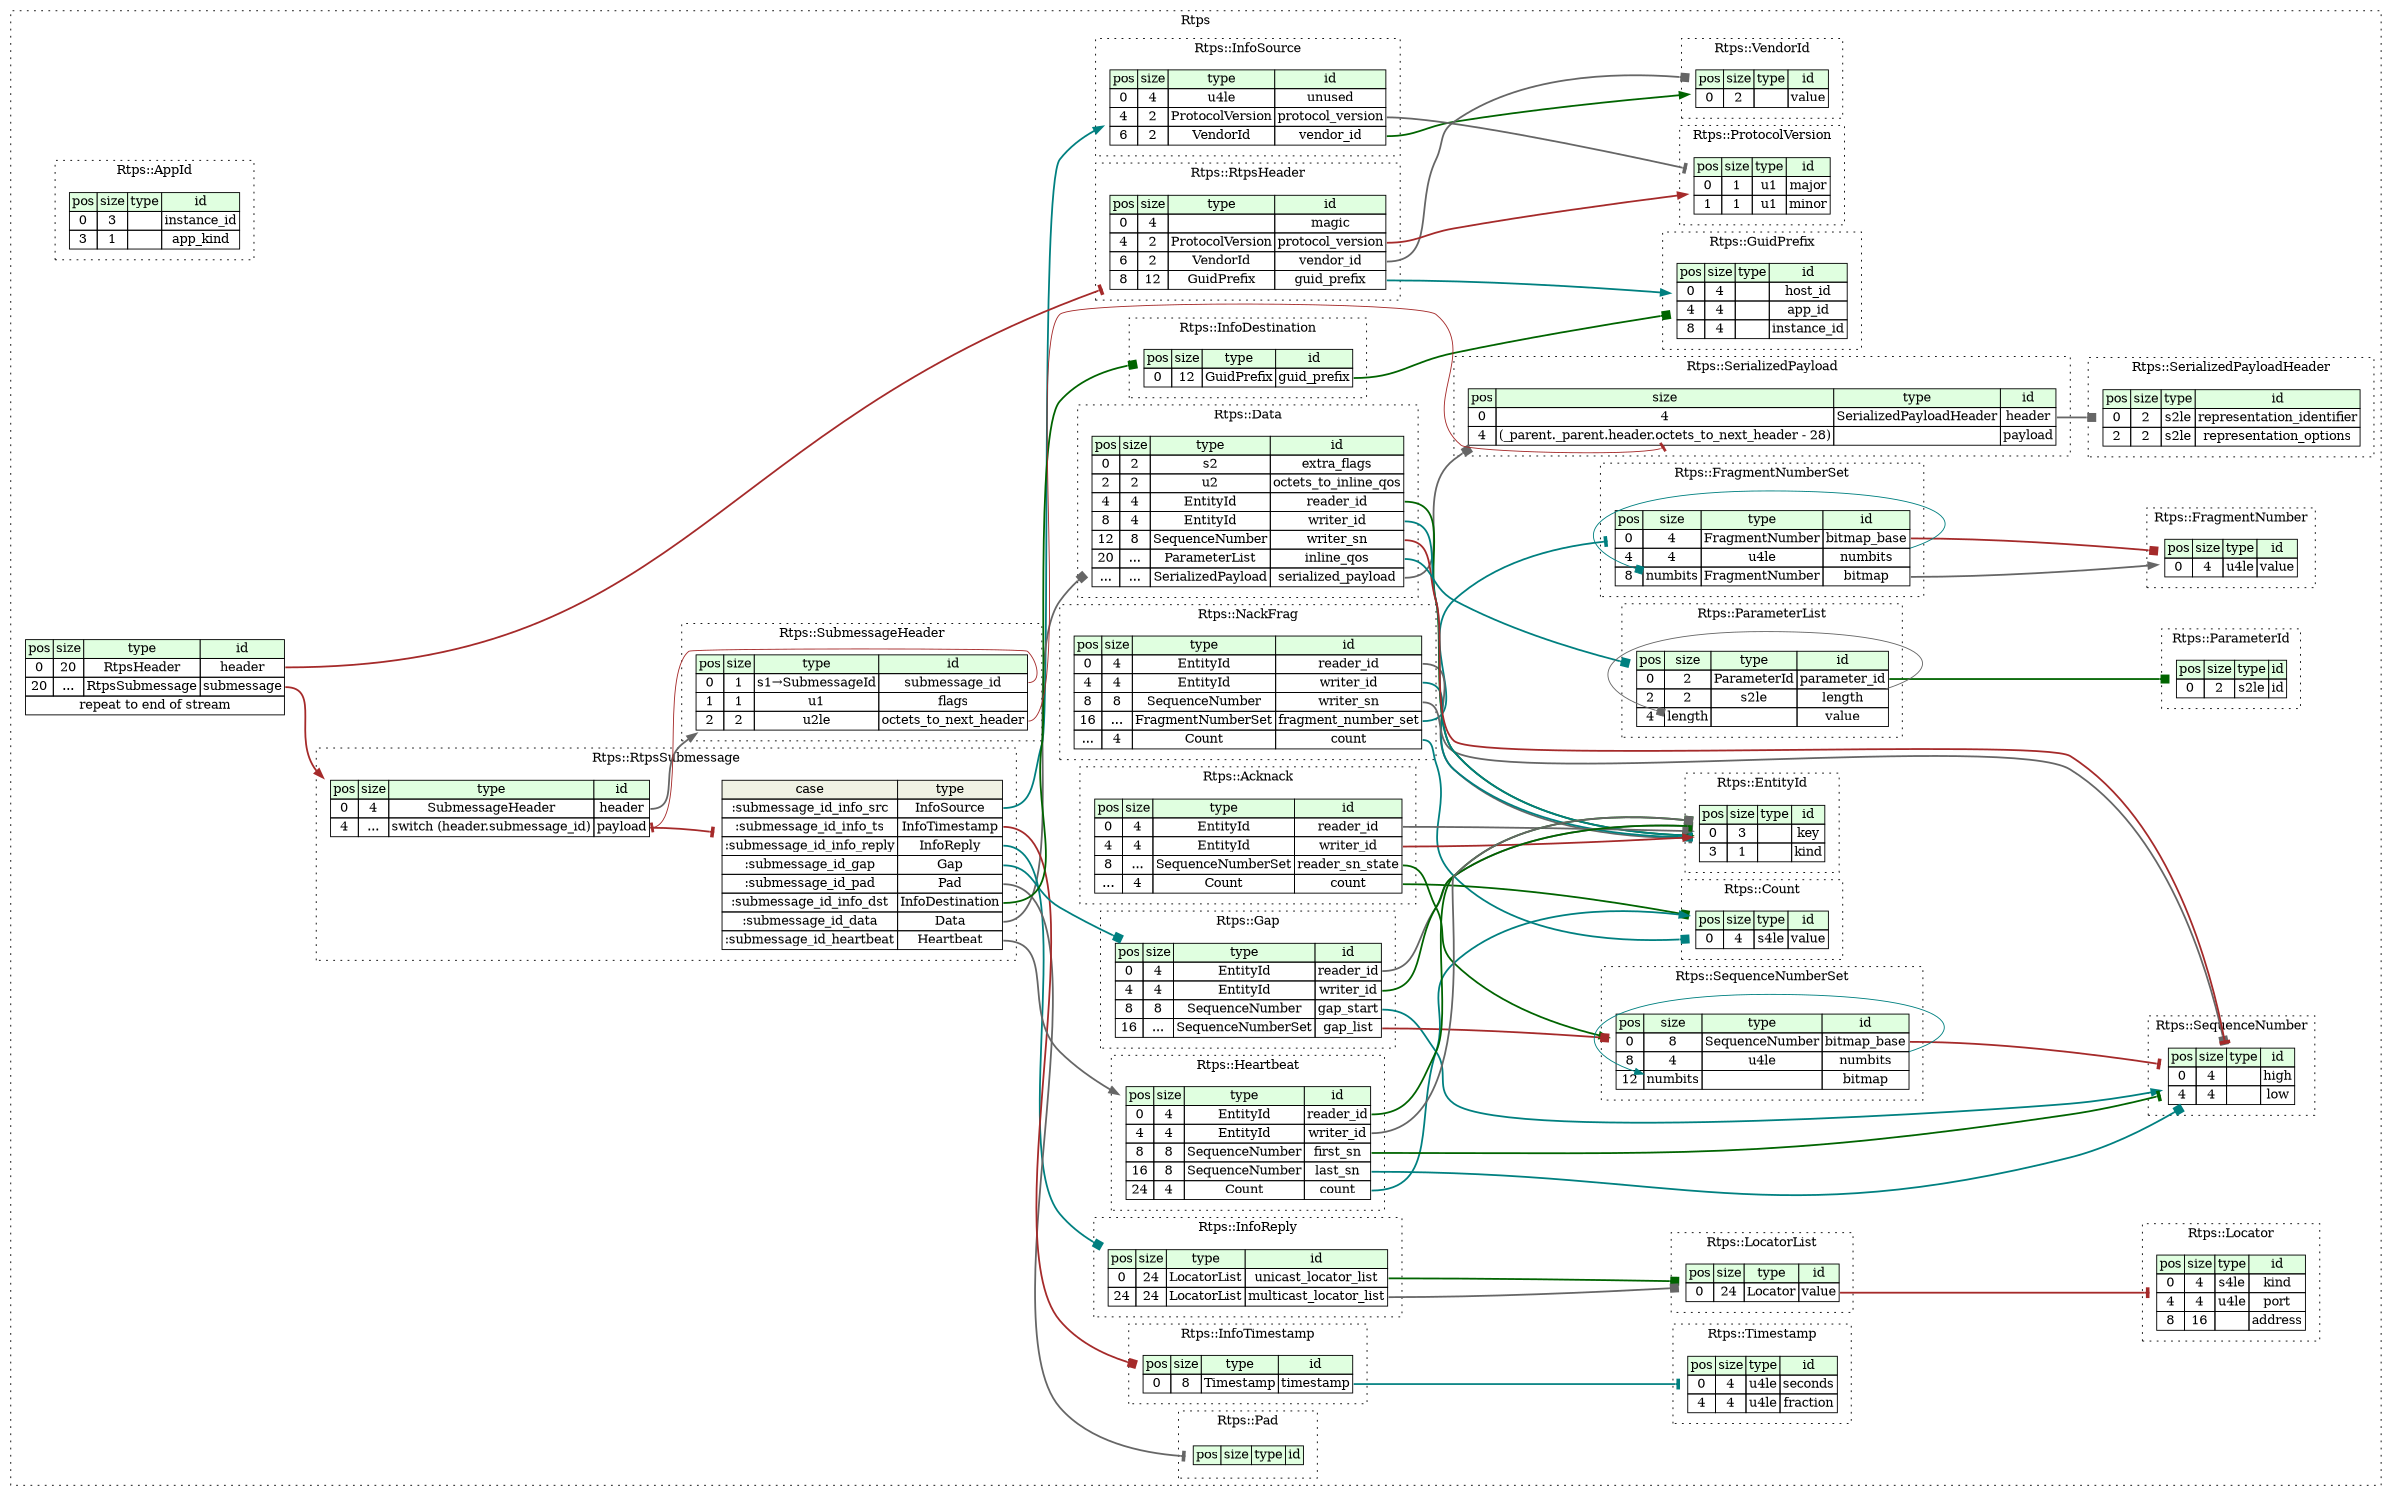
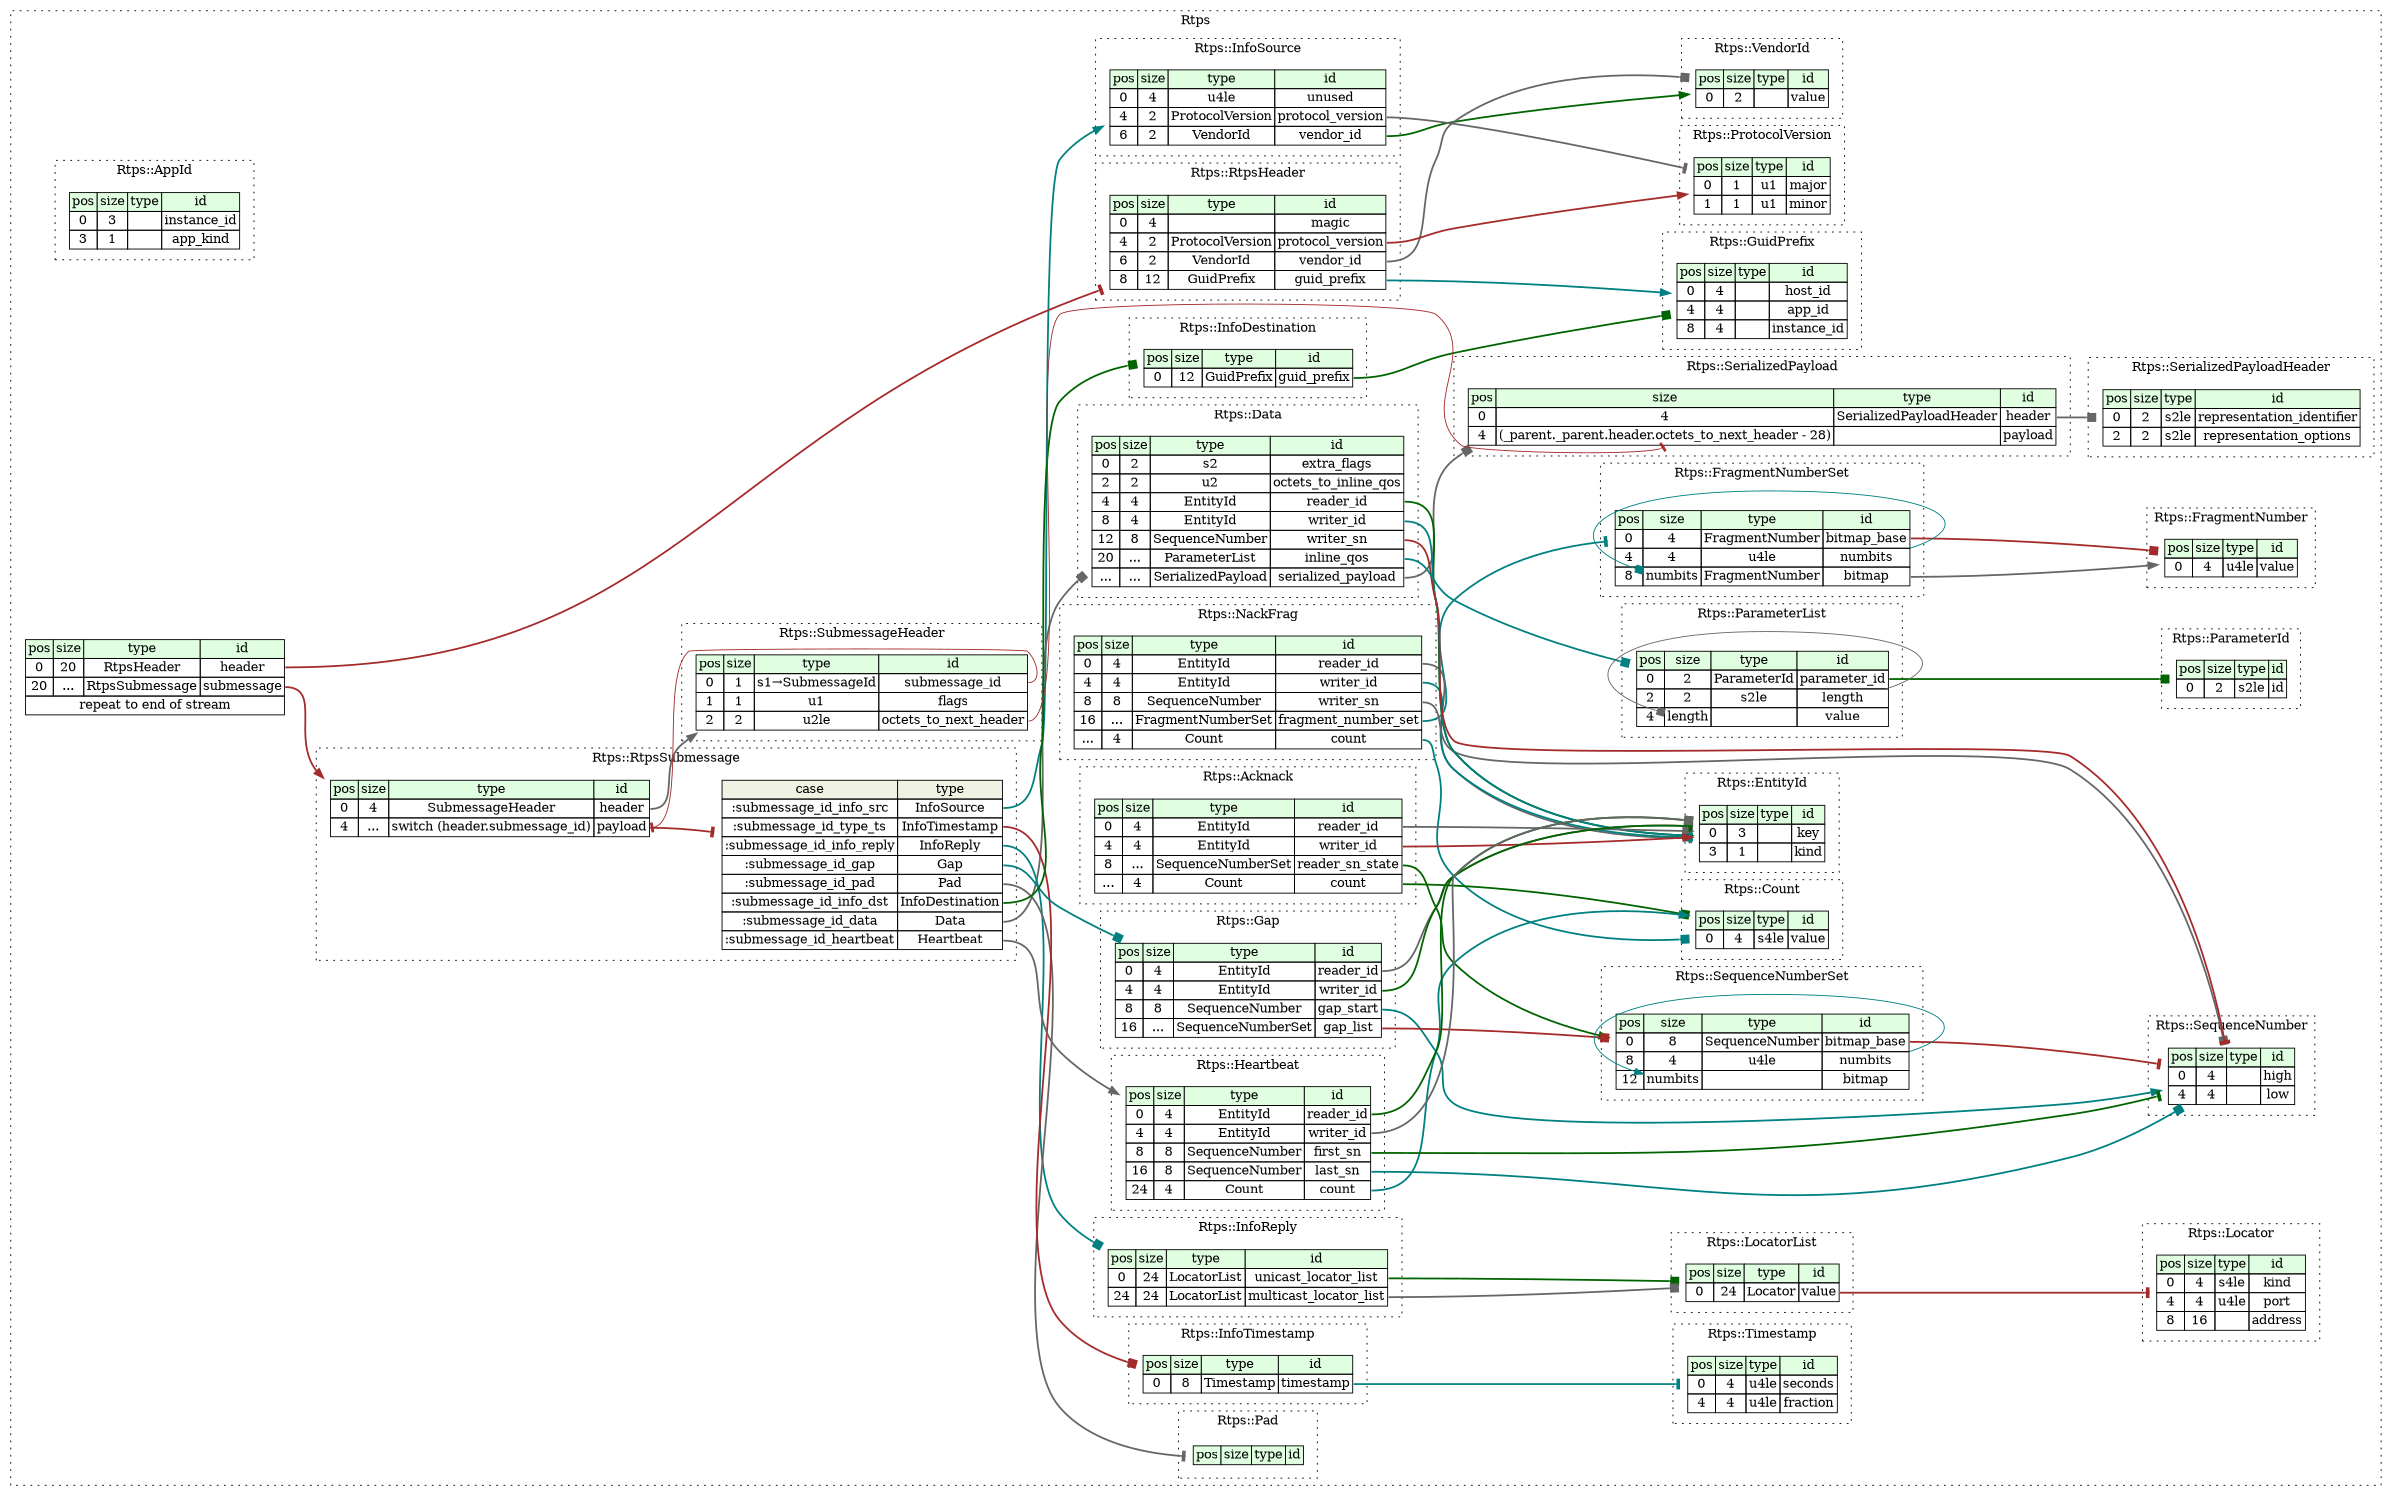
node "case": text ":submessage_id_info_ts" -> ":submessage_id_type_ts"
